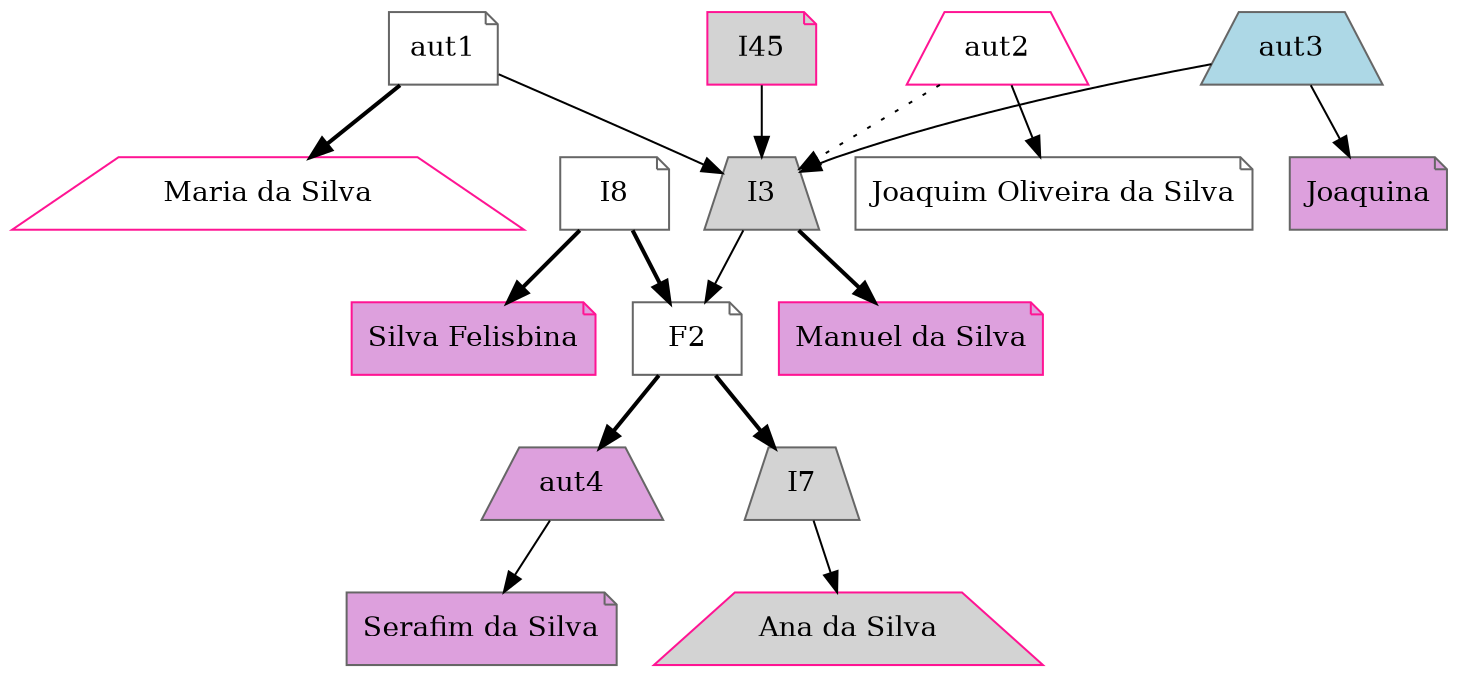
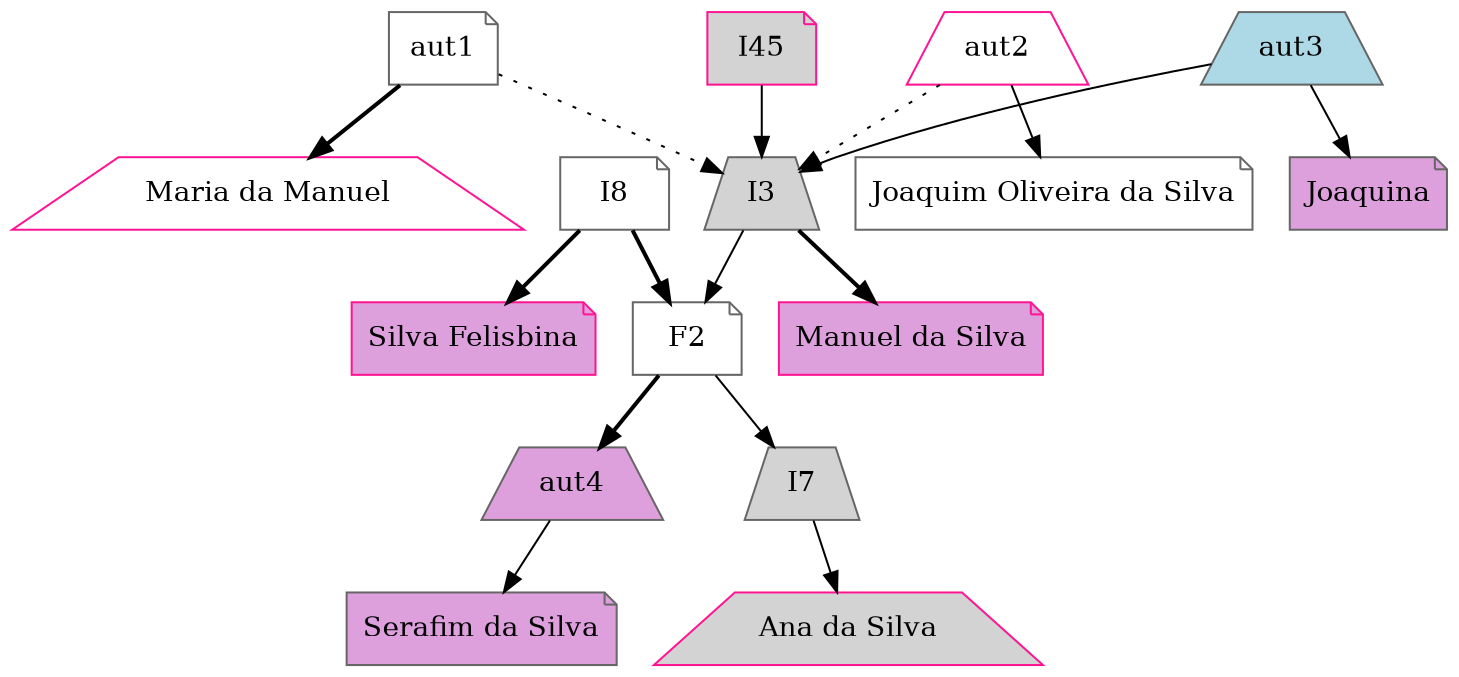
edge "aut1" -> "I3": style solid -> dotted
node "Maria da Silva": label "Maria da Silva" -> "Maria da Manuel"
edge "F2" -> "I7": style bold -> solid
